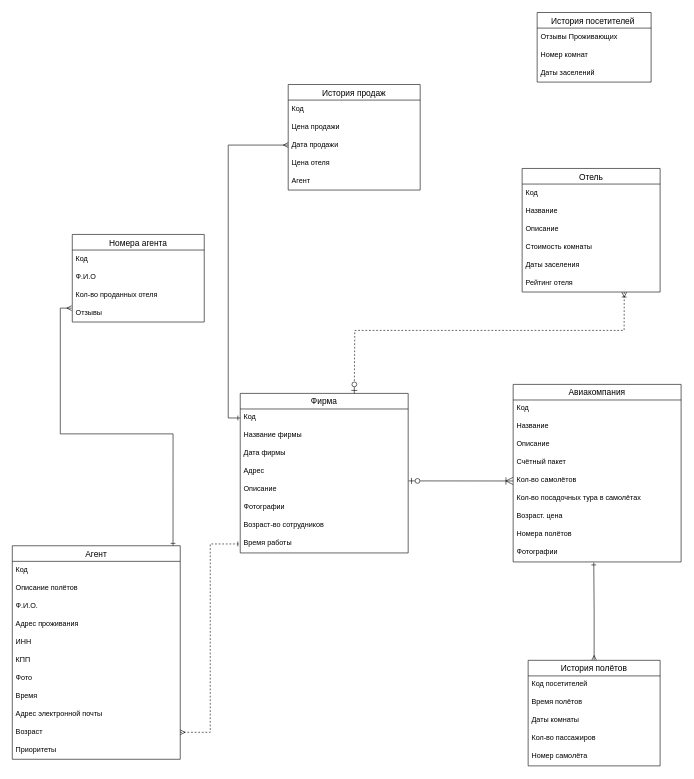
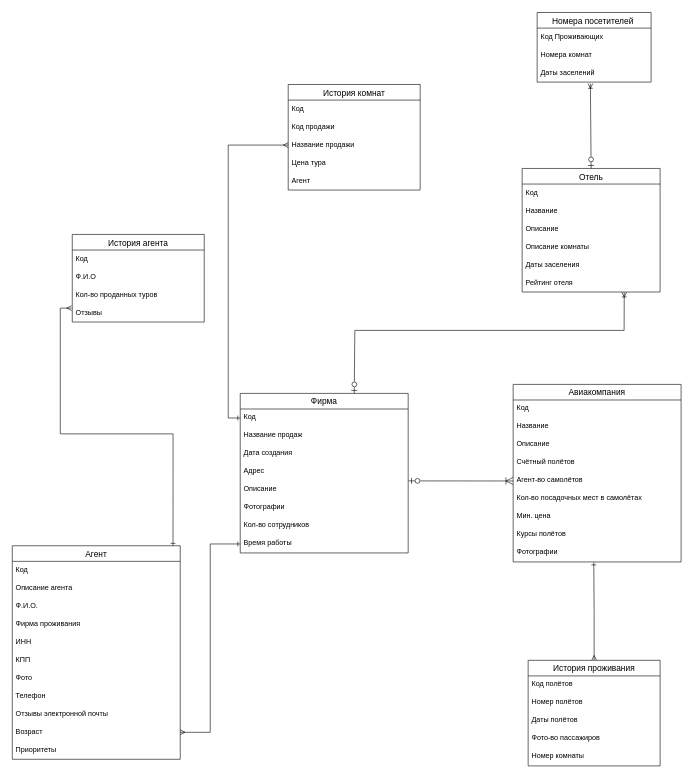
node "История посетителей": label "История посетителей" -> "Номера посетителей"
node "Отзывы Проживающих": label "Отзывы Проживающих" -> "Код Проживающих"
node "Номер комнат": label "Номер комнат" -> "Номера комнат"
node "История продаж": label "История продаж" -> "История комнат"
edge "Даты заселений" -- "Отель": added
node "Цена продажи": label "Цена продажи" -> "Код продажи"
node "Дата продажи": label "Дата продажи" -> "Название продажи"
node "Цена отеля": label "Цена отеля" -> "Цена тура"
node "Номера агента": label "Номера агента" -> "История агента"
node "Стоимость комнаты": label "Стоимость комнаты" -> "Описание комнаты"
node "Кол-во проданных отеля": label "Кол-во проданных отеля" -> "Кол-во проданных туров"
edge "Рейтинг отеля" -- "Фирма": style dashed -> solid
node "Название фирмы": label "Название фирмы" -> "Название продаж"
node "Дата фирмы": label "Дата фирмы" -> "Дата создания"
node "Счётный пакет": label "Счётный пакет" -> "Счётный полётов"
node "Кол-во самолётов": label "Кол-во самолётов" -> "Агент-во самолётов"
node "Кол-во посадочных тура в самолётах": label "Кол-во посадочных тура в самолётах" -> "Кол-во посадочных мест в самолётах"
node "Возраст. цена": label "Возраст. цена" -> "Мин. цена"
node "Возраст-во сотрудников": label "Возраст-во сотрудников" -> "Кол-во сотрудников"
node "Номера полётов": label "Номера полётов" -> "Курсы полётов"
node "Описание полётов": label "Описание полётов" -> "Описание агента"
node "Адрес проживания": label "Адрес проживания" -> "Фирма проживания"
edge "Время работы" -- "Возраст": style dashed -> solid
node "История полётов": label "История полётов" -> "История проживания"
node "Код посетителей": label "Код посетителей" -> "Код полётов"
node "Время": label "Время" -> "Телефон"
node "Время полётов": label "Время полётов" -> "Номер полётов"
node "Адрес электронной почты": label "Адрес электронной почты" -> "Отзывы электронной почты"
node "Даты комнаты": label "Даты комнаты" -> "Даты полётов"
node "Кол-во пассажиров": label "Кол-во пассажиров" -> "Фото-во пассажиров"
node "Номер самолёта": label "Номер самолёта" -> "Номер комнаты"
